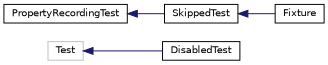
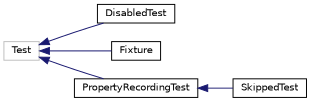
edge "Fixture" -> "SkippedTest": now "Fixture" -> "Test"
edge "PropertyRecordingTest" -> "Test": added
